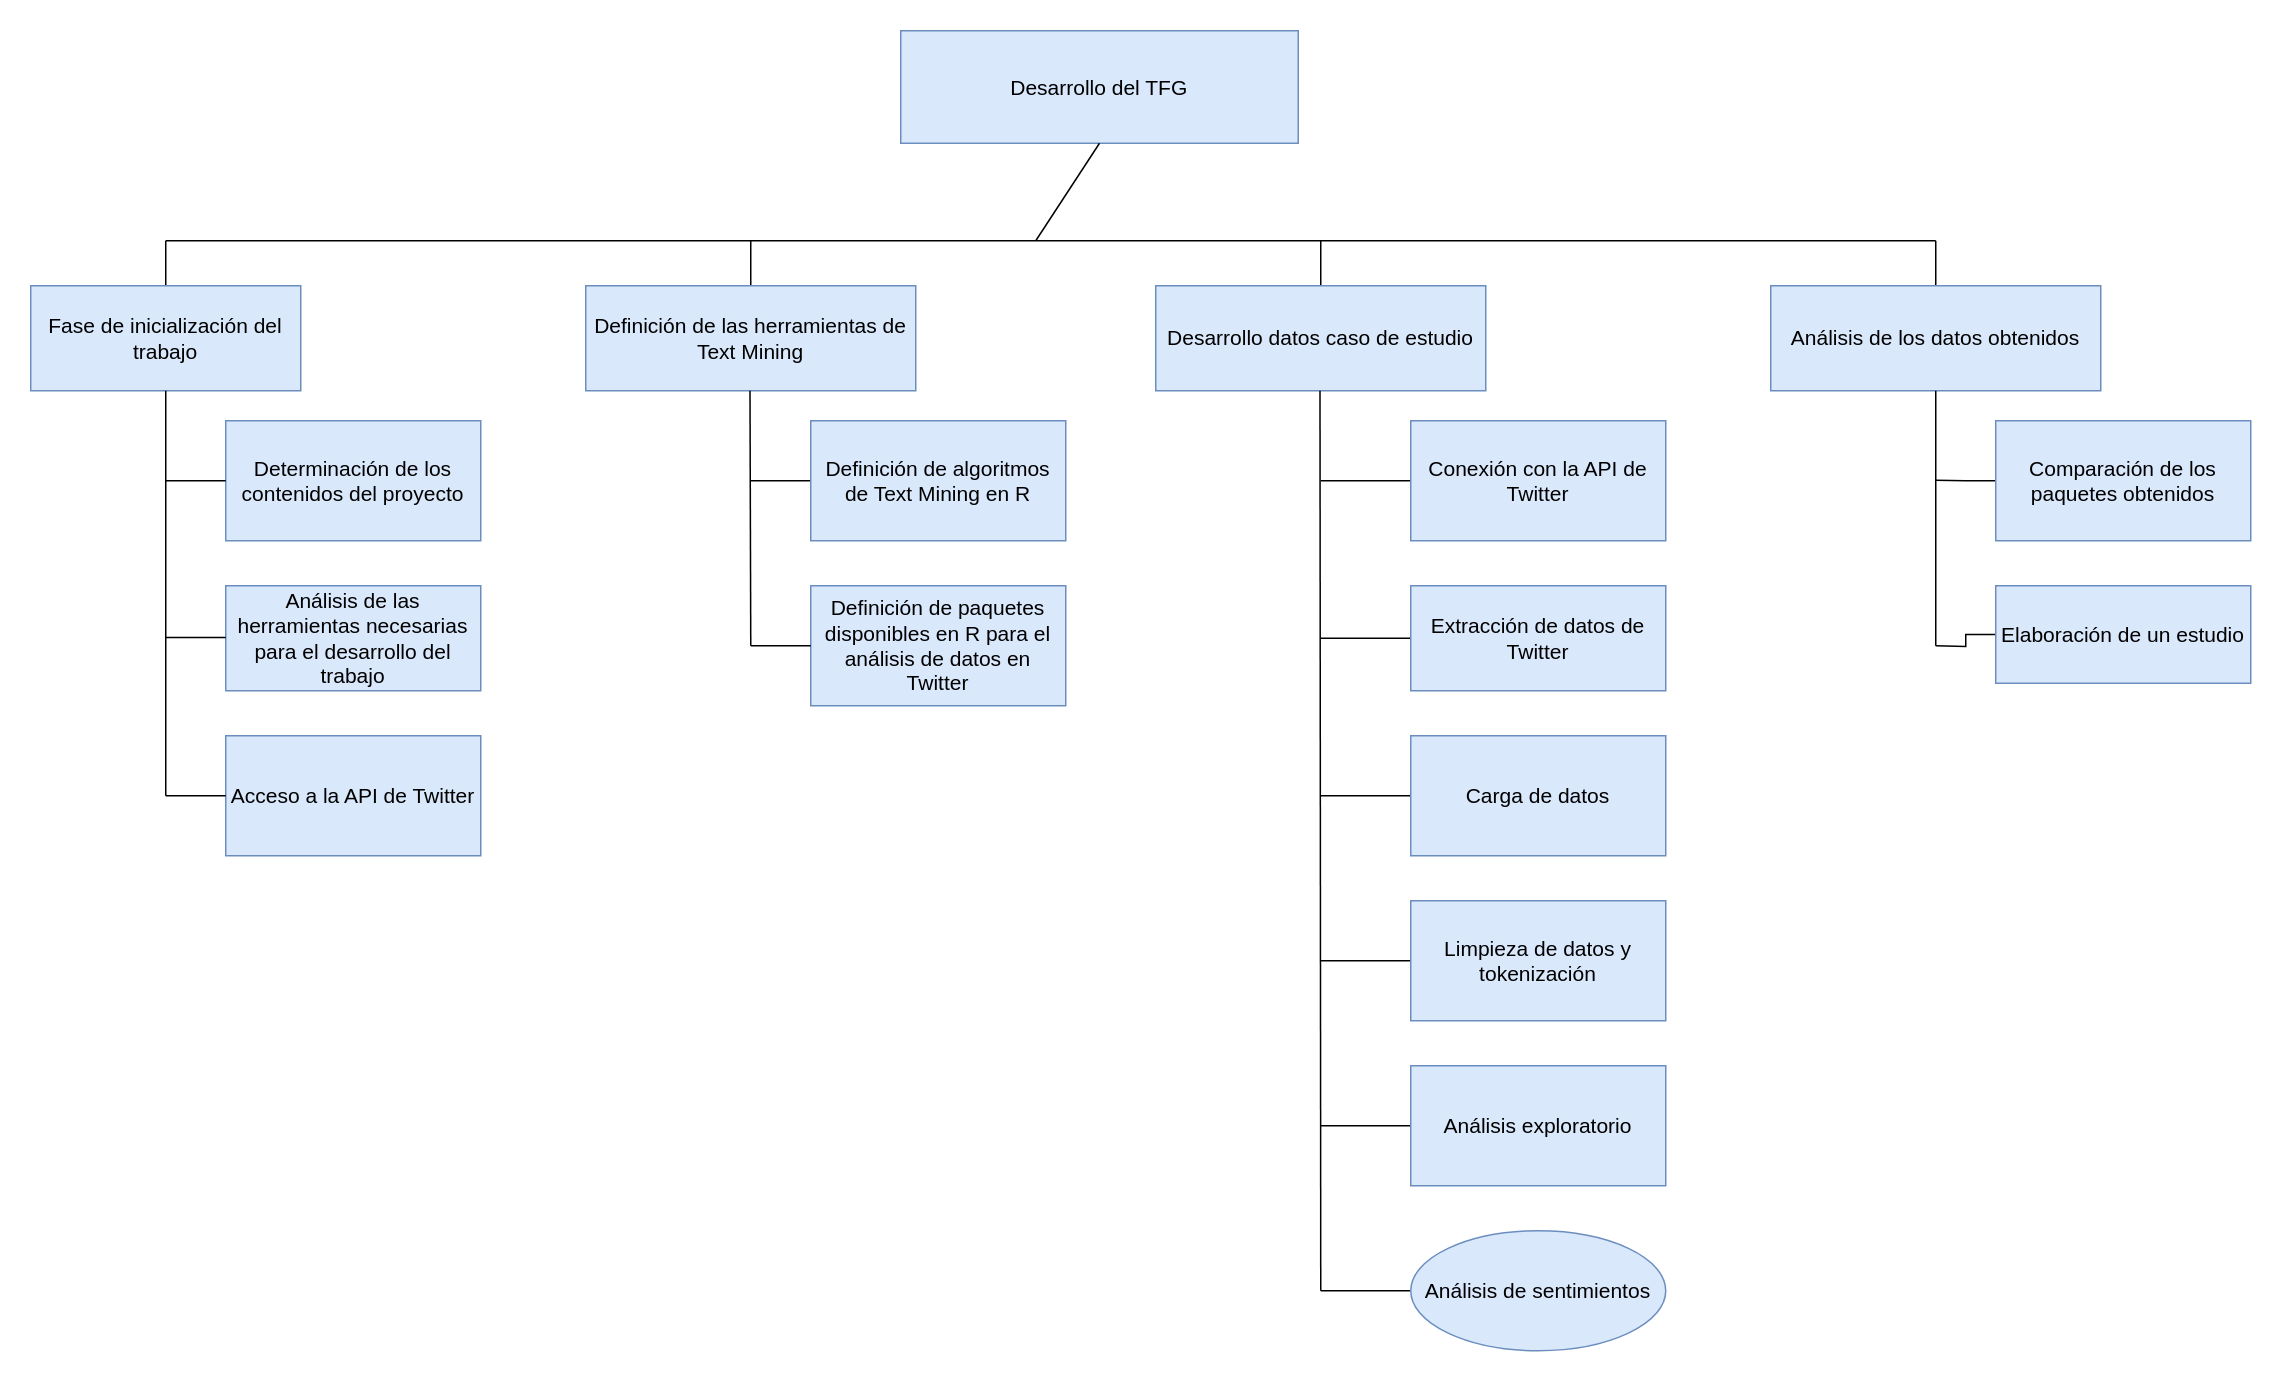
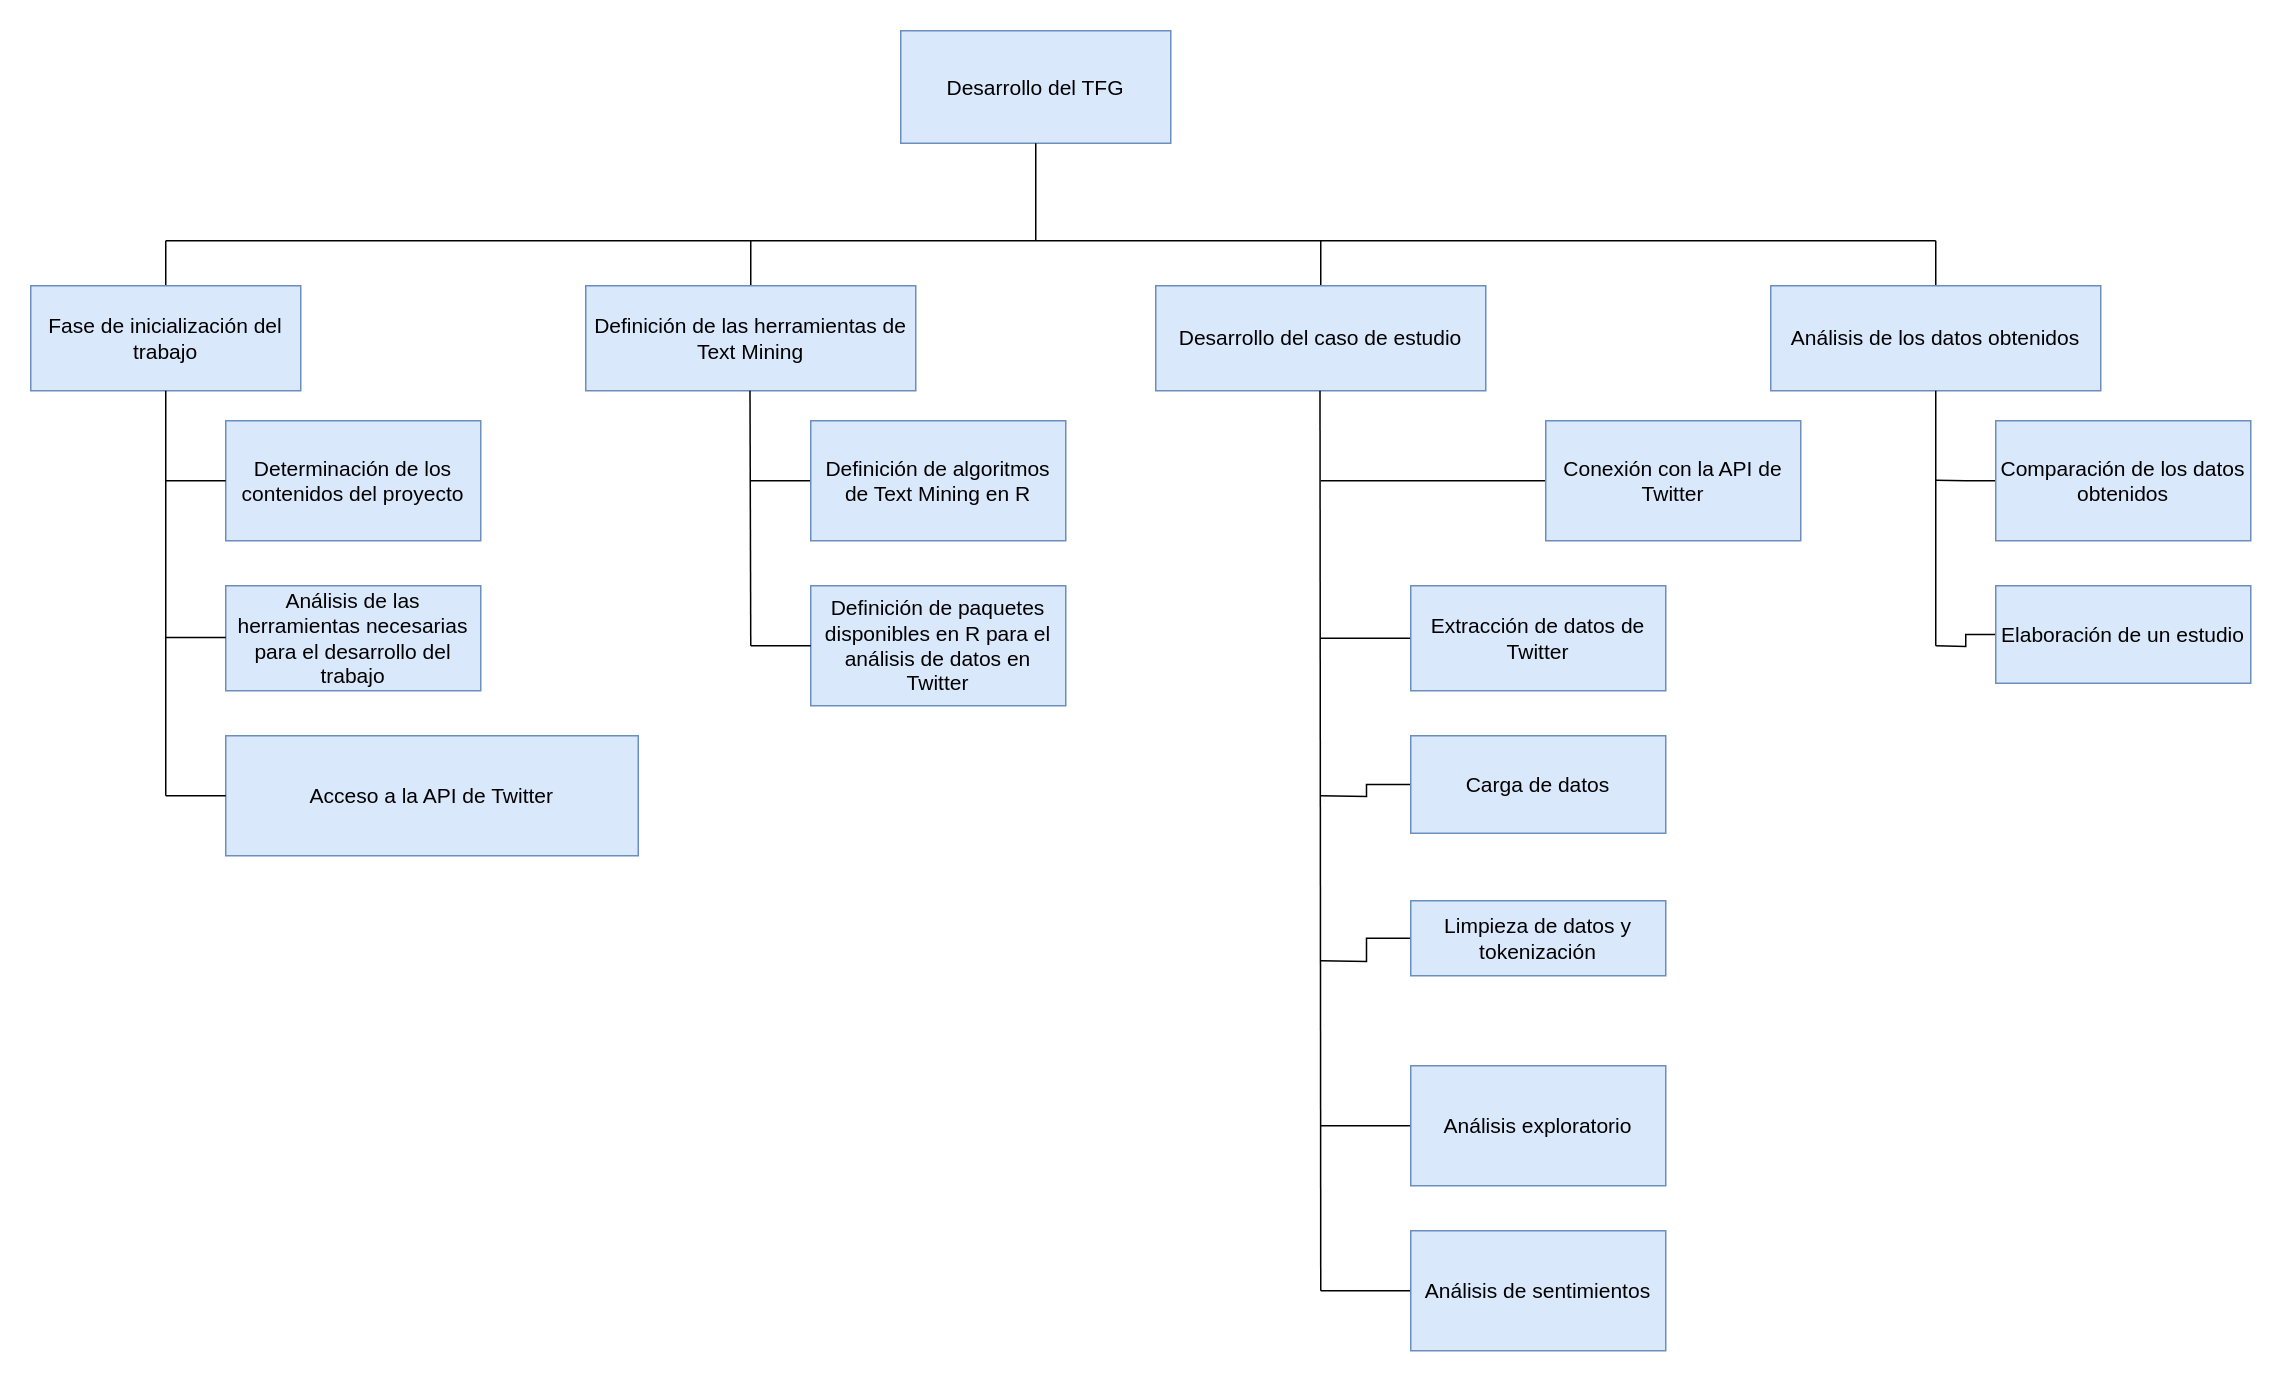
node "Desarrollo del TFG": size 398x113 -> 270x113
node "Desarrollo datos caso de estudio": label "Desarrollo datos caso de estudio" -> "Desarrollo del caso de estudio"
node "Conexión con la API de Twitter": moved (1538, 481) -> (1673, 481)
node "Comparación de los paquetes obtenidos": label "Comparación de los paquetes obtenidos" -> "Comparación de los datos obtenidos"
node "Acceso a la API de Twitter": size 255x120 -> 413x120
node "Carga de datos": size 255x120 -> 255x98
node "Limpieza de datos y tokenización": size 255x120 -> 255x75
node "Análisis de sentimientos": shape ellipse -> rectangle
